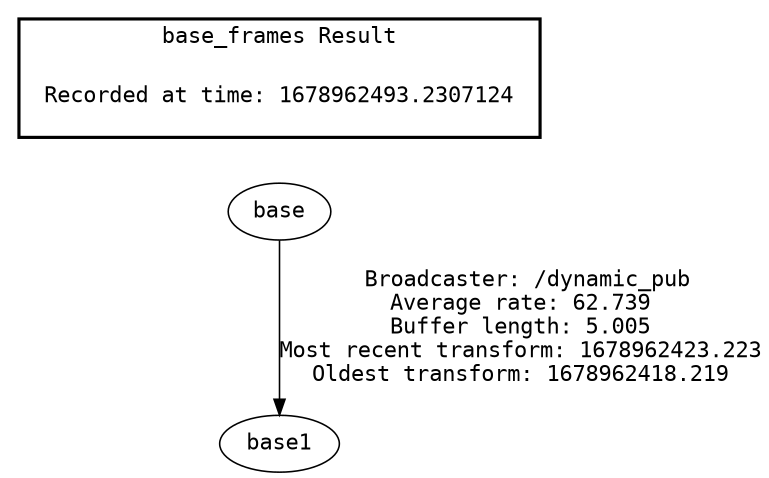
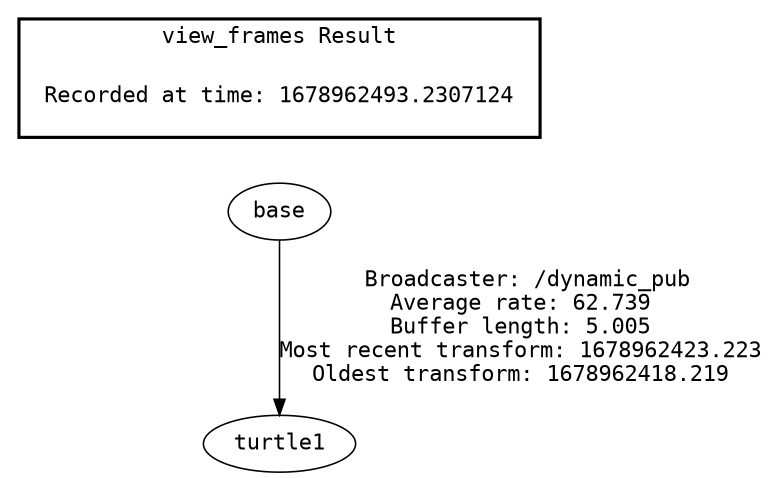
cluster "base_frames Result": label "base_frames Result" -> "view_frames Result"
node "base1": label "base1" -> "turtle1"
